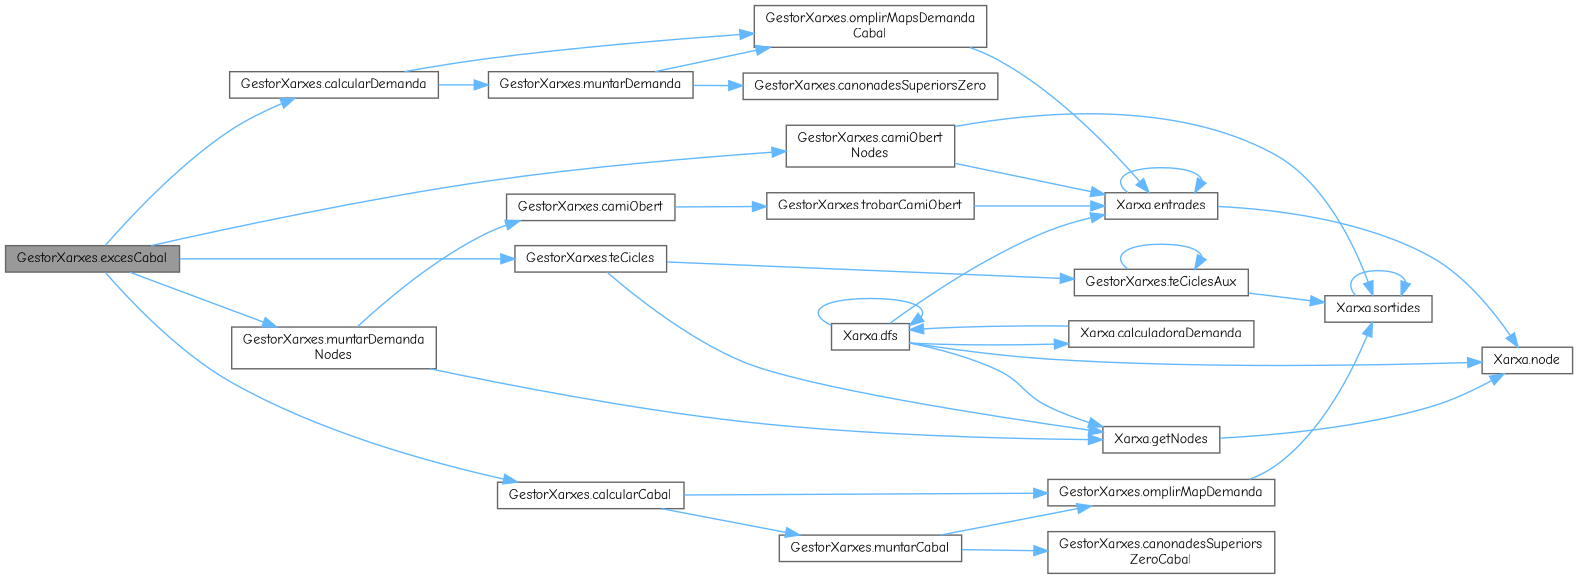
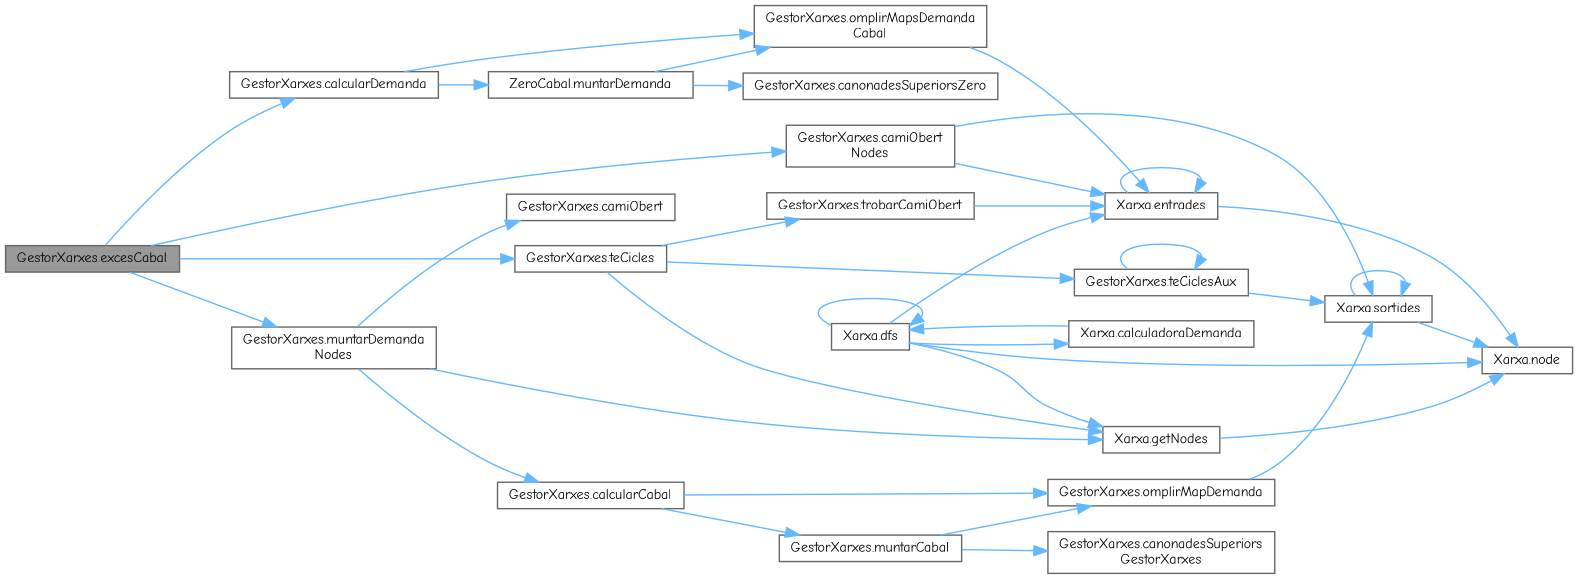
node "GestorXarxes.muntarDemanda": label "GestorXarxes.muntarDemanda" -> "ZeroCabal.muntarDemanda"
edge "GestorXarxes.camiObert" -> "GestorXarxes.trobarCamiObert": now "GestorXarxes.teCicles" -> "GestorXarxes.trobarCamiObert"
edge "Xarxa.sortides" -> "Xarxa.node": added
edge "GestorXarxes.excesCabal" -> "GestorXarxes.calcularCabal": now "GestorXarxes.muntarDemanda Nodes" -> "GestorXarxes.calcularCabal"
node "GestorXarxes.canonadesSuperiors ZeroCabal": label "GestorXarxes.canonadesSuperiors ZeroCabal" -> "GestorXarxes.canonadesSuperiors GestorXarxes"
